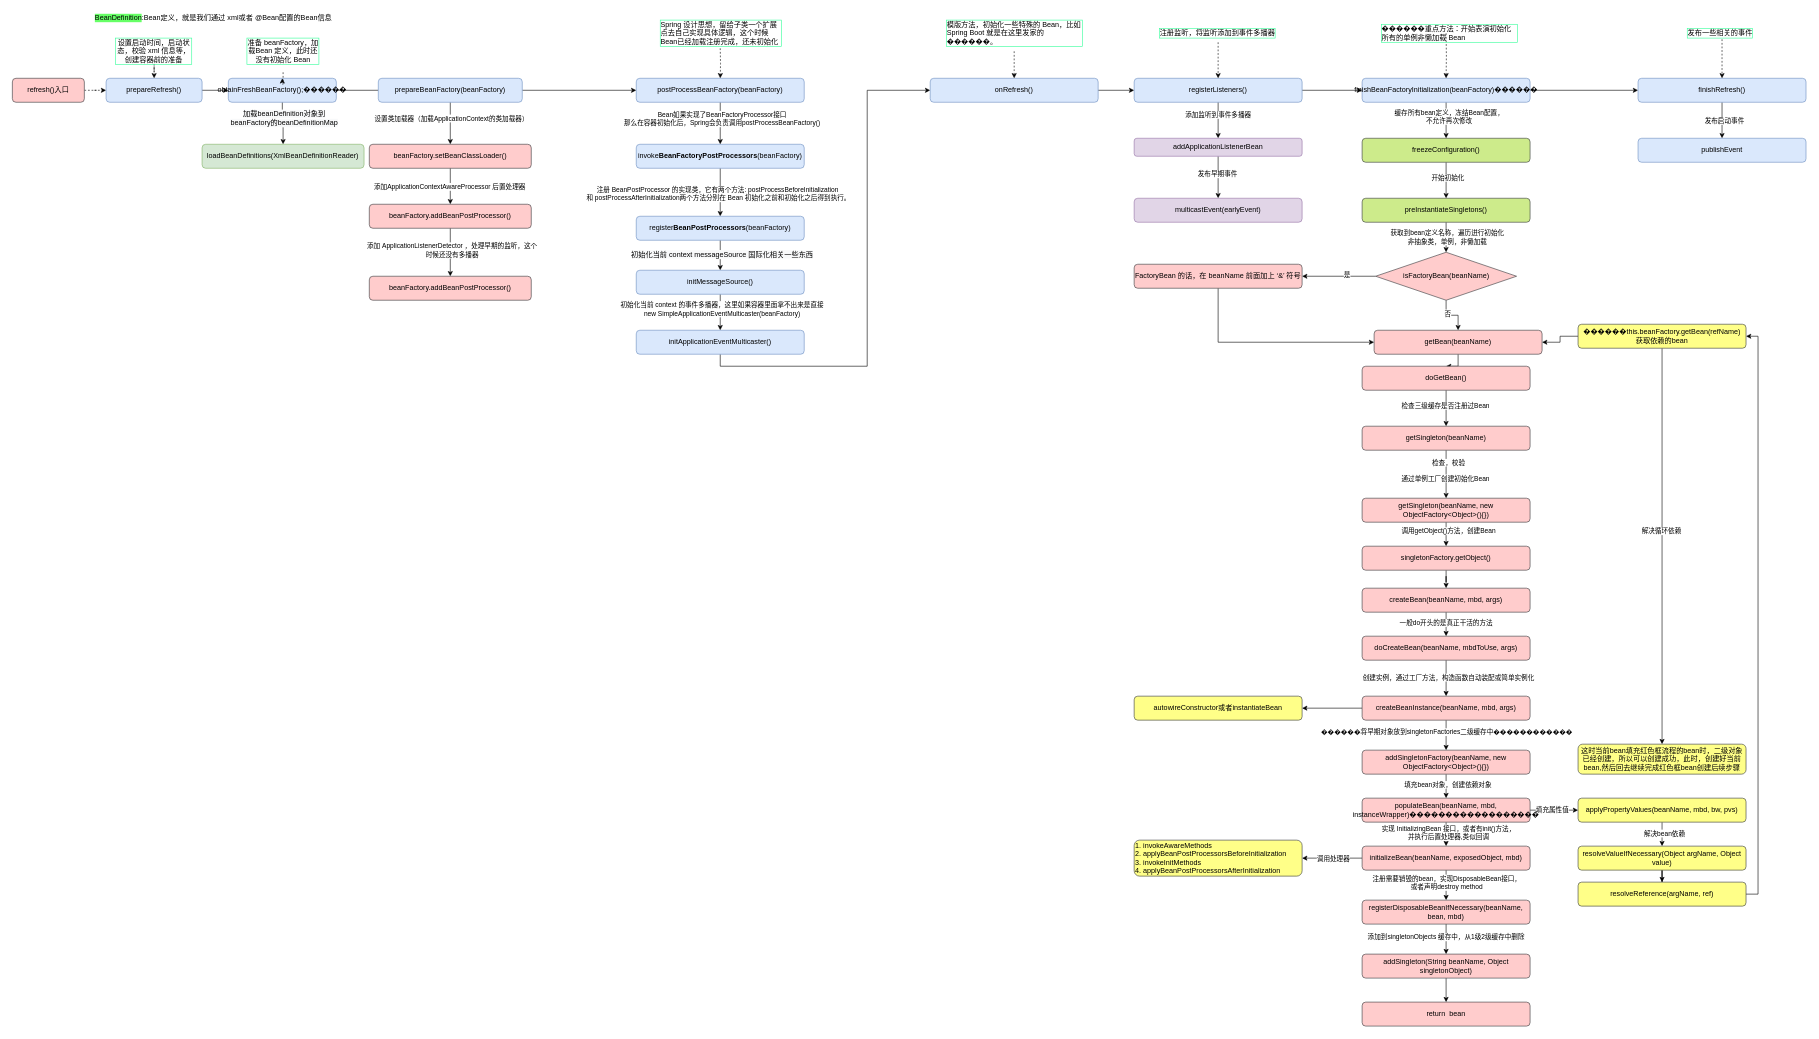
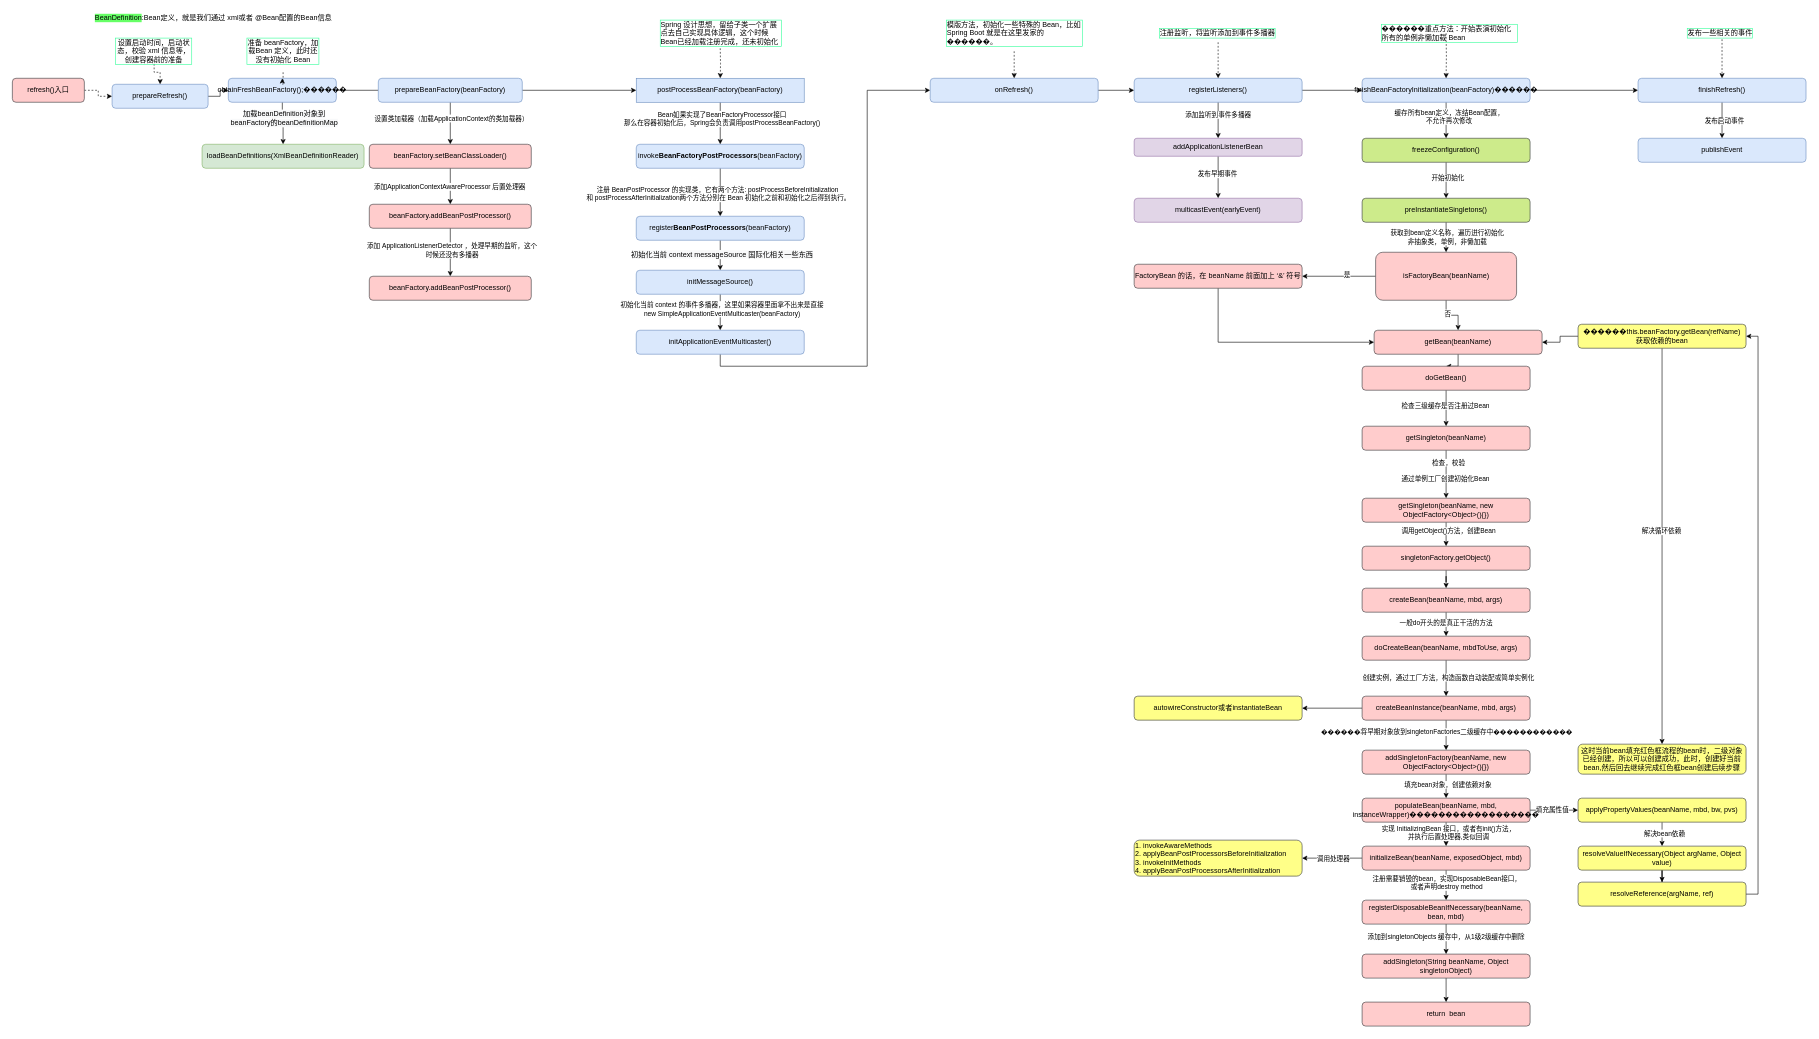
node "prepareRefresh()": moved (154, 90) -> (160, 96)
node "postProcessBeanFactory(beanFactory)": shape rounded rectangle -> rectangle
node "isFactoryBean(beanName)": shape diamond -> rounded rectangle
